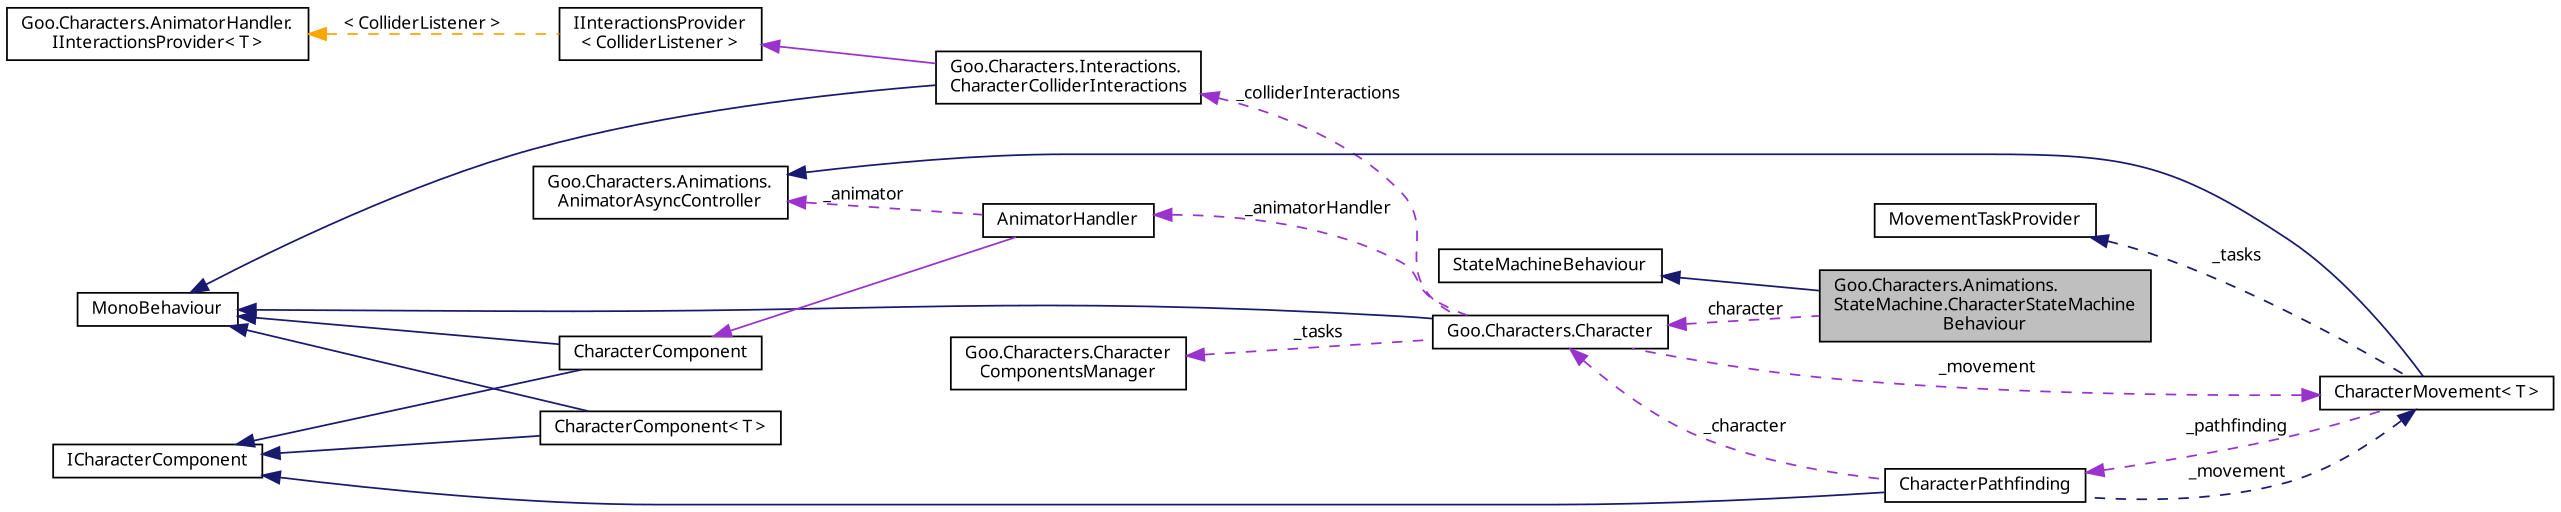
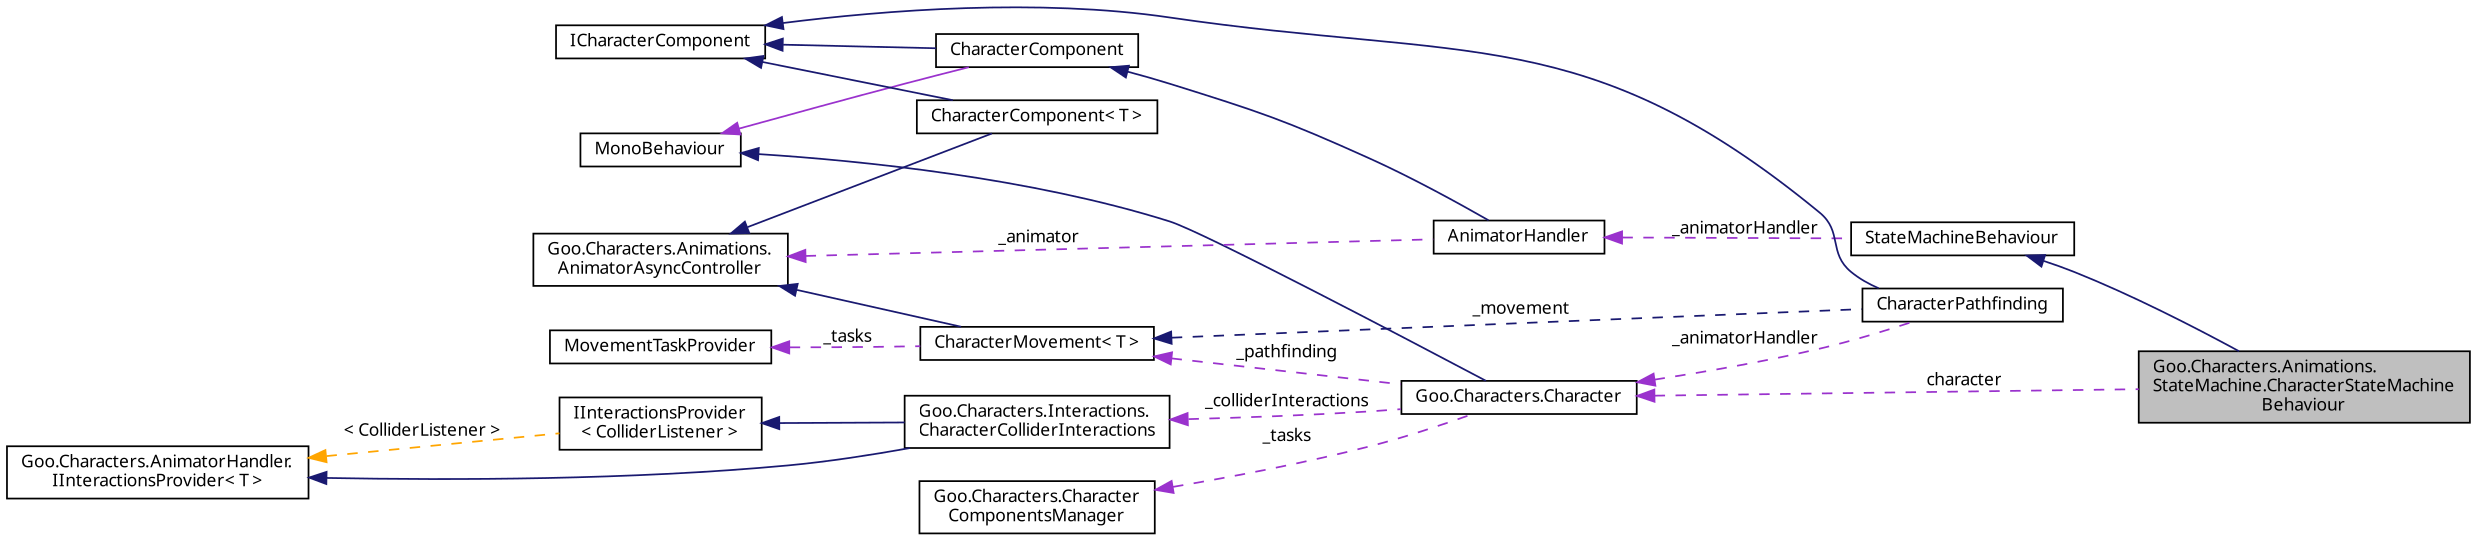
edge "Goo.Characters.Interactions. CharacterColliderInteractions" -> "IInteractionsProvider < ColliderListener >": color darkorchid3 -> midnightblue
edge "Goo.Characters.Interactions. CharacterColliderInteractions" -> "MonoBehaviour": now "Goo.Characters.Interactions. CharacterColliderInteractions" -> "Goo.Characters.AnimatorHandler. IInteractionsProvider< T >"
edge "Goo.Characters.Character" -> "AnimatorHandler": now "StateMachineBehaviour" -> "AnimatorHandler"
edge "AnimatorHandler" -> "CharacterComponent": color darkorchid3 -> midnightblue
edge "CharacterMovement< T >" -> "MovementTaskProvider": color midnightblue -> darkorchid3
edge "CharacterComponent" -> "MonoBehaviour": color midnightblue -> darkorchid3
edge "Goo.Characters.Character" -> "CharacterMovement< T >": label " _movement" -> " _pathfinding"
edge "CharacterComponent< T >" -> "MonoBehaviour": now "CharacterComponent< T >" -> "Goo.Characters.Animations. AnimatorAsyncController"
edge "CharacterPathfinding" -> "Goo.Characters.Character": label " _character" -> " _animatorHandler"
edge "CharacterMovement< T >" -> "CharacterPathfinding": removed, label "_pathfinding"
